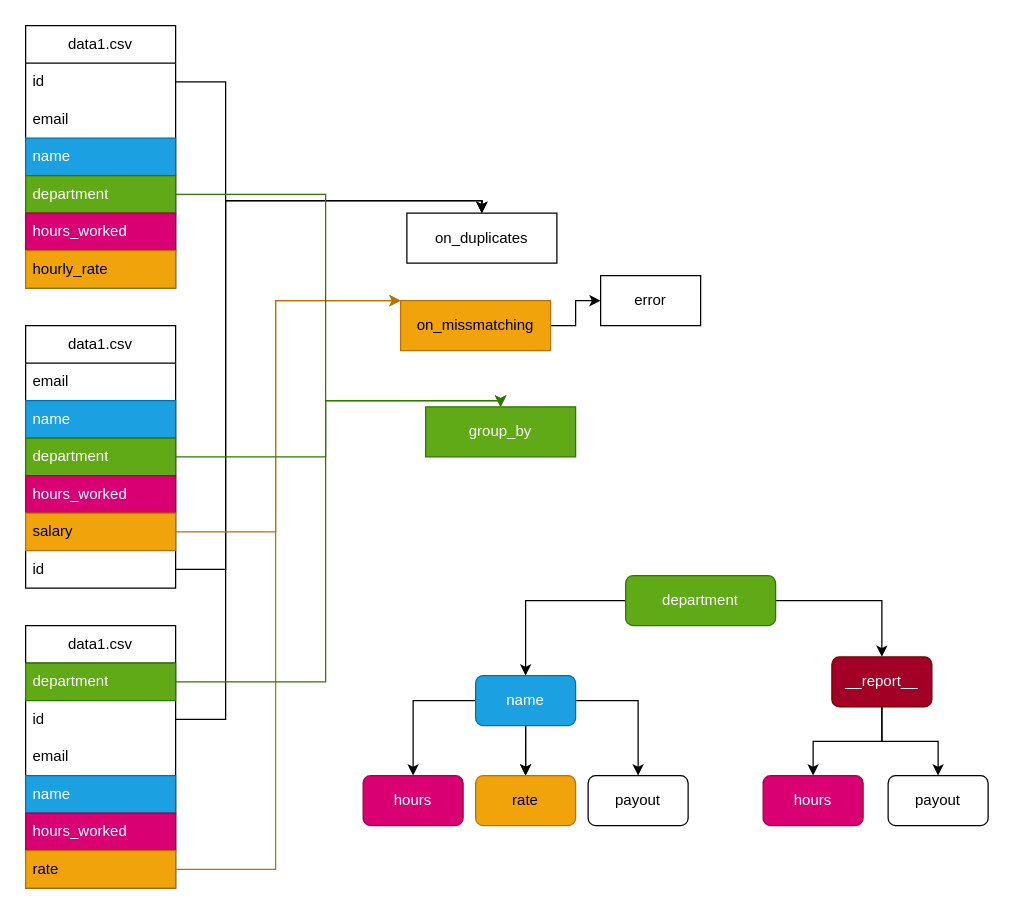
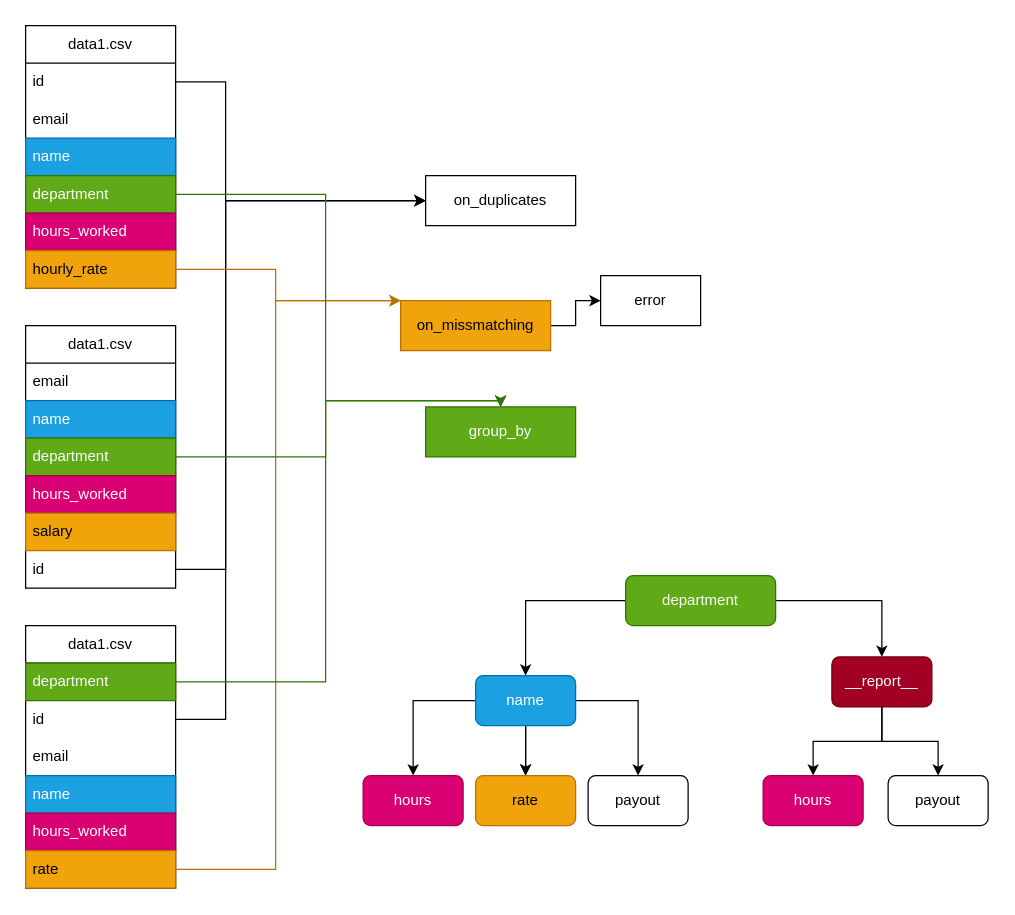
node "on_duplicates": moved (482, 238) -> (501, 201)
edge "hourly_rate" -> "on_missmatching": added
edge "salary" -> "on_missmatching": removed
